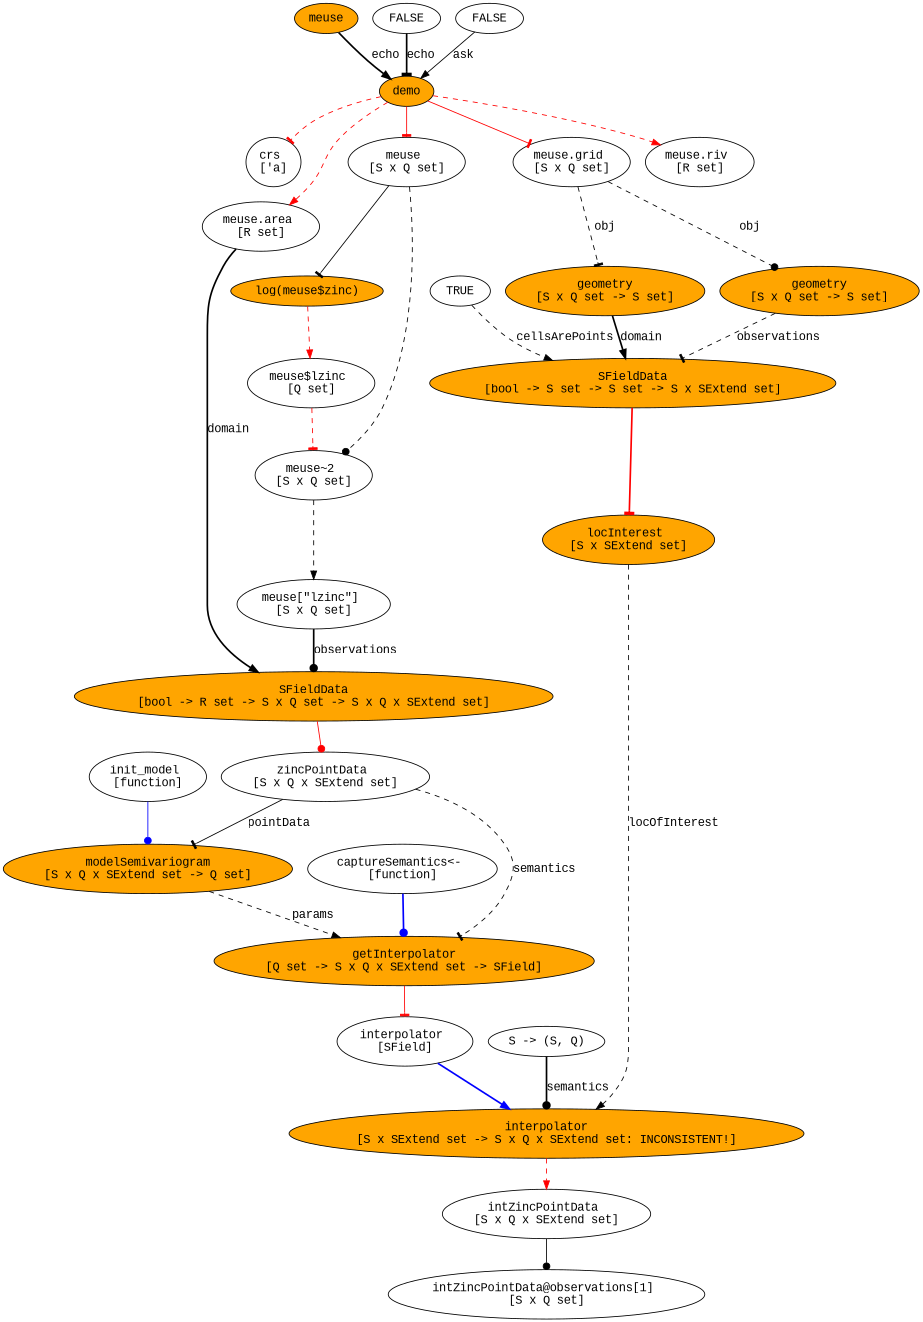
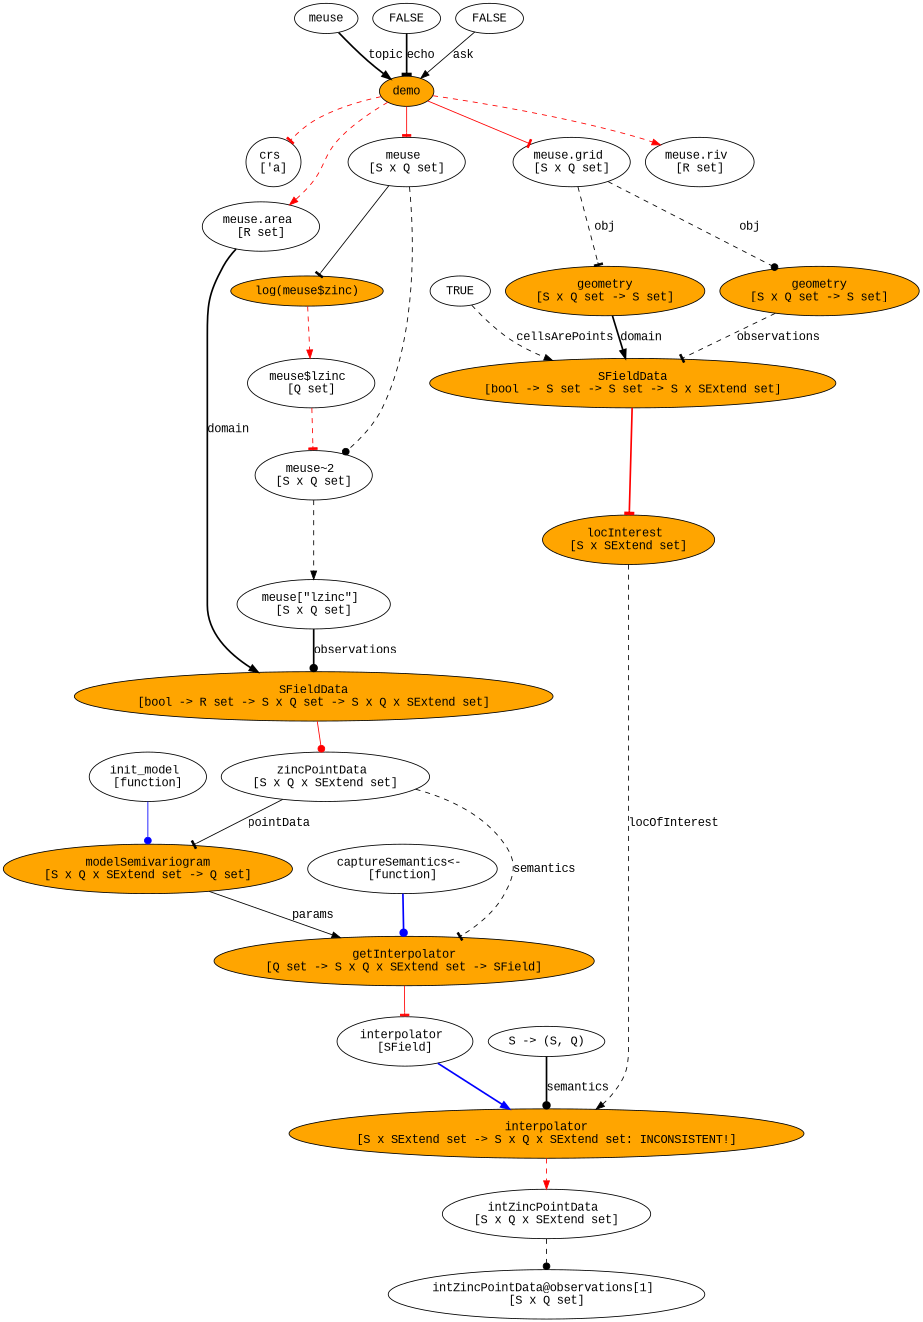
node "meuse": fillcolor orange -> white
edge "meuse" -> "demo": label "echo" -> "topic"
edge "modelSemivariogram [S x Q x SExtend set -> Q set]" -> "getInterpolator [Q set -> S x Q x SExtend set -> SField]": style dashed -> solid
edge "intZincPointData [S x Q x SExtend set]" -> "intZincPointData@observations[1] [S x Q set]": style solid -> dashed
